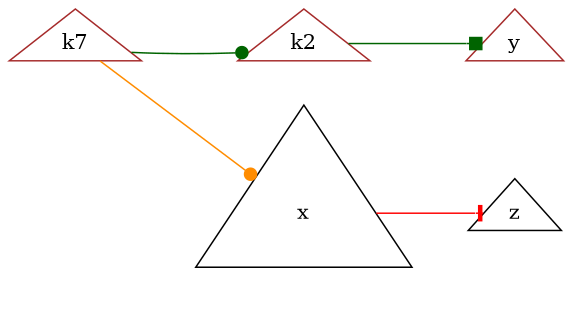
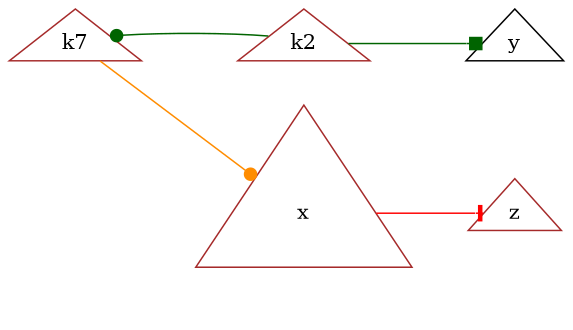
node "y": color brown -> black
edge "k7" -> "k2": reversed
node "x": color black -> brown
node "z": color black -> brown
